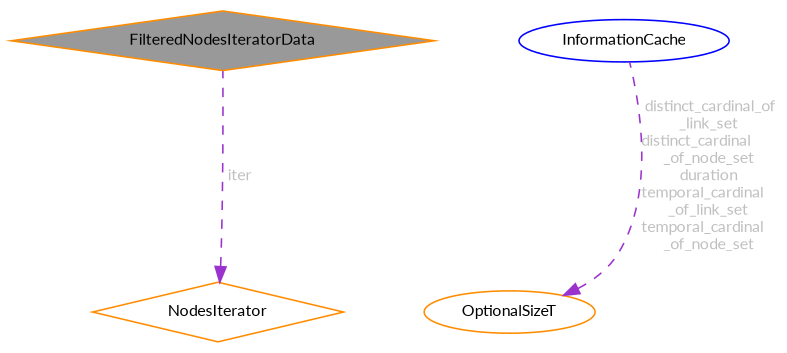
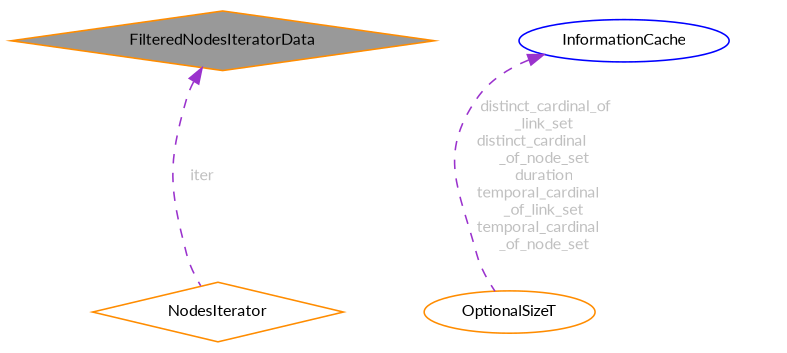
edge "FilteredNodesIteratorData" -> "NodesIterator": reversed
edge "InformationCache" -> "OptionalSizeT": reversed
